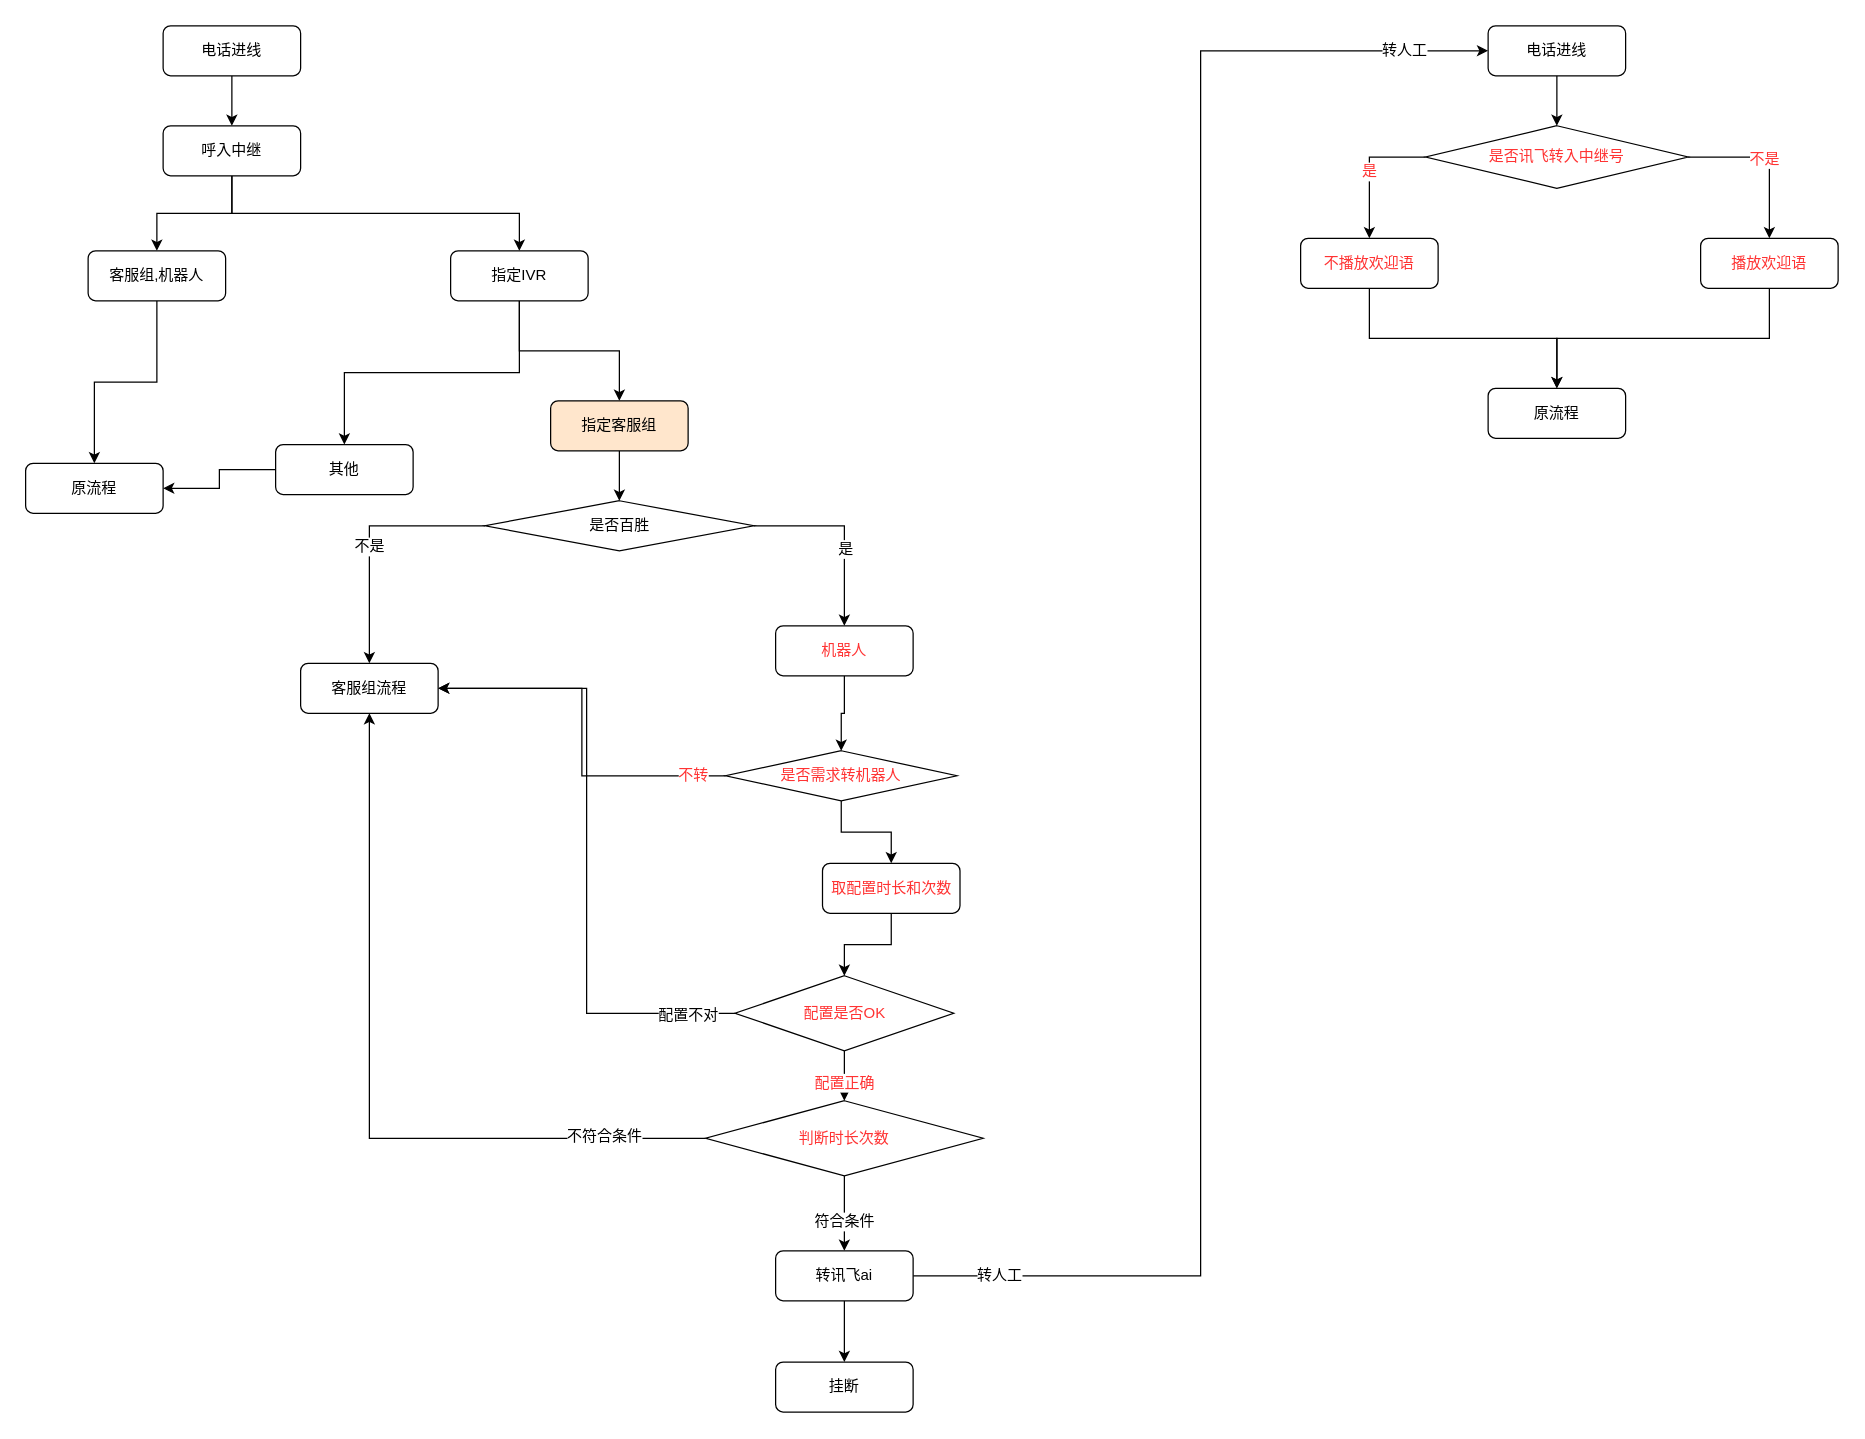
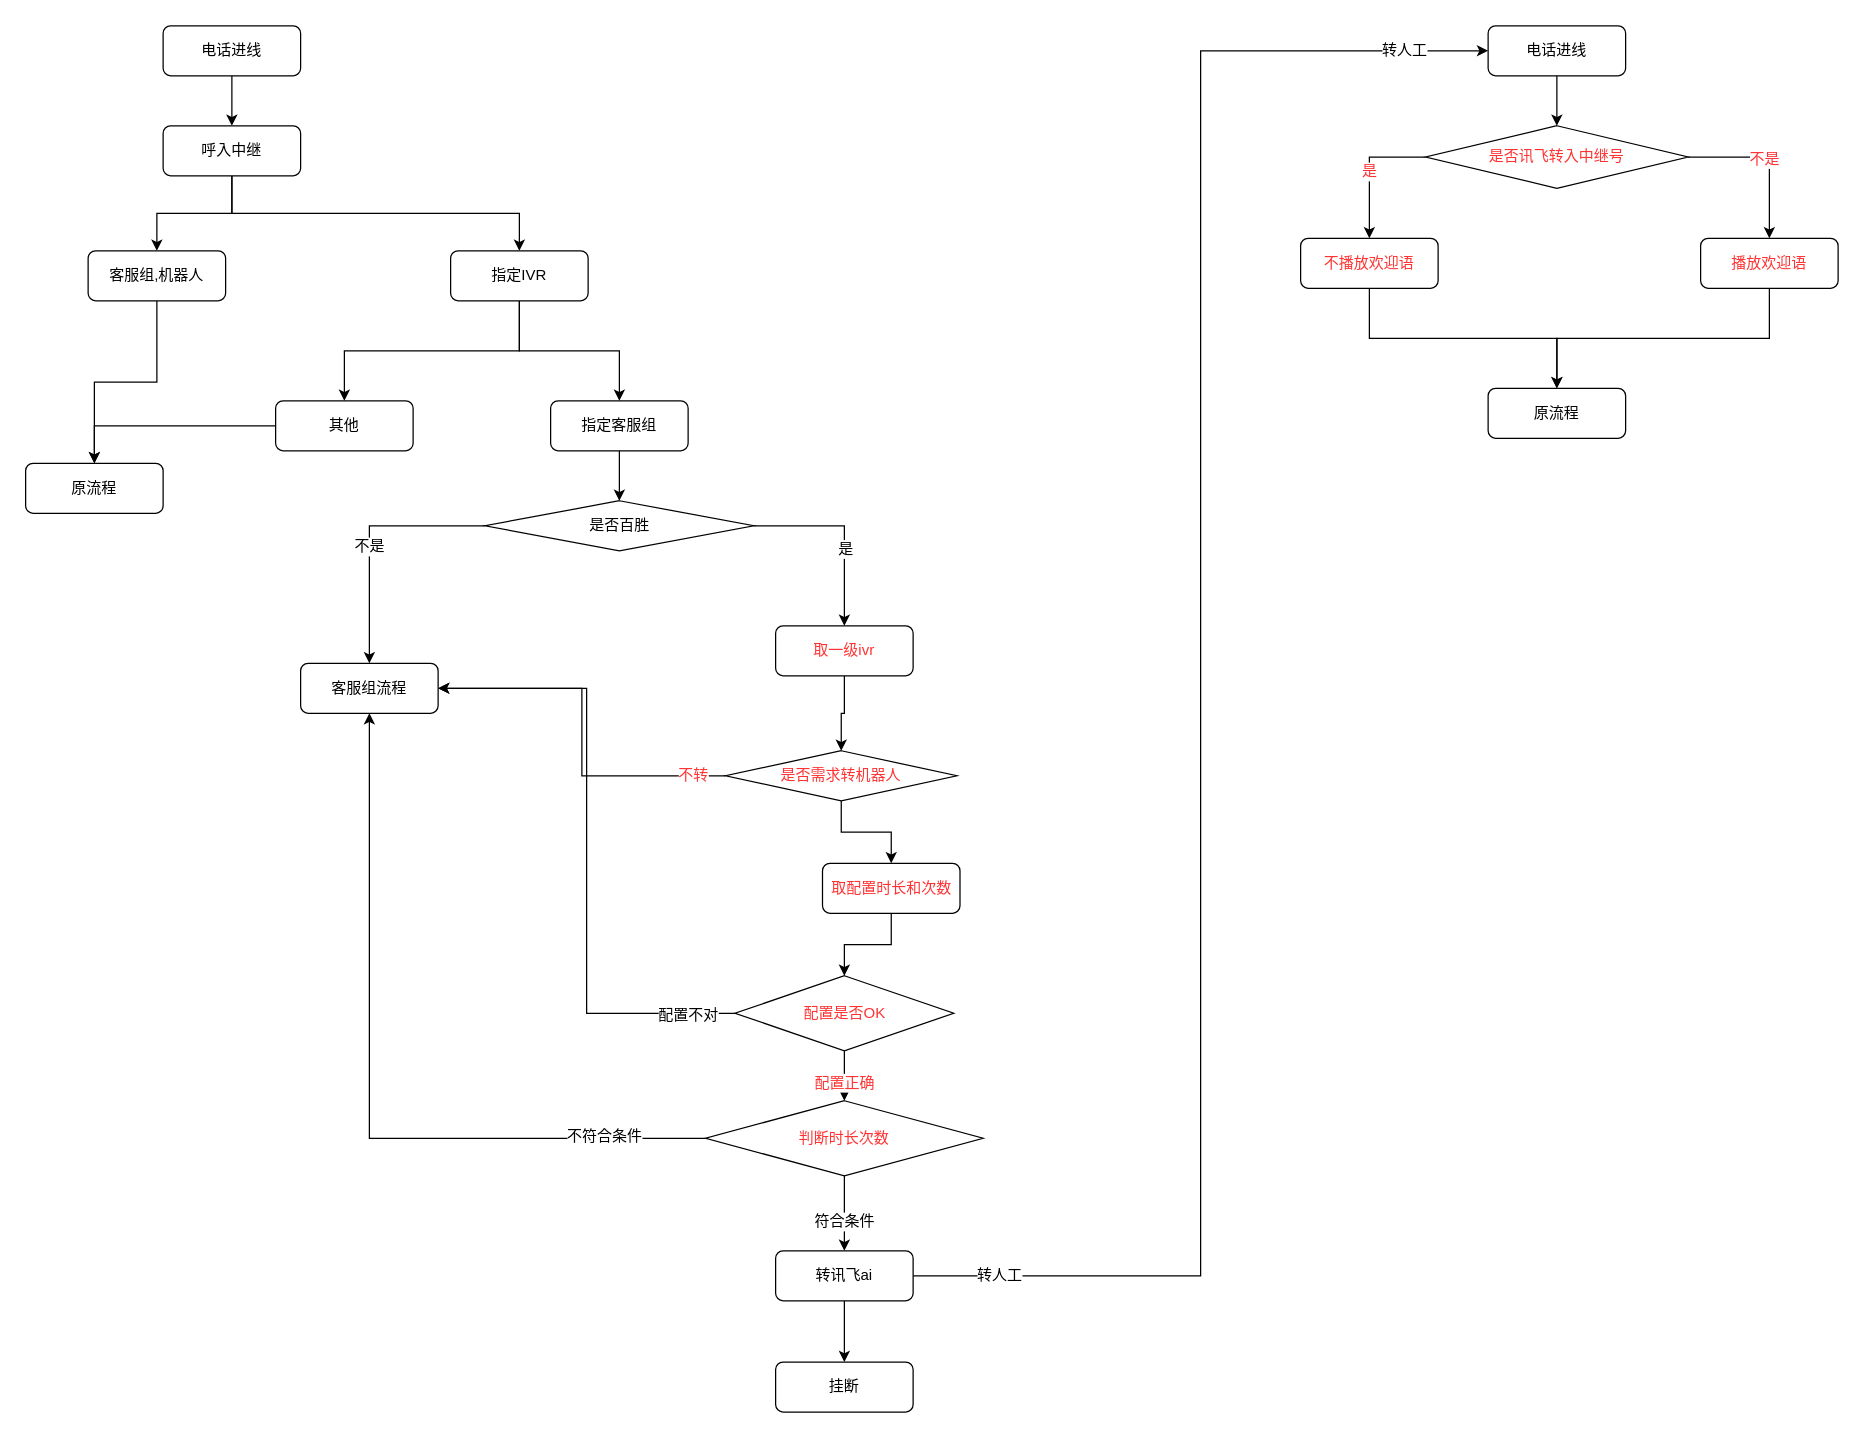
node "指定客服组": fillcolor #ffe6cc -> #ffffff
node "其他": moved (344, 469) -> (344, 426)
node "机器人": label "机器人" -> "取一级ivr"
